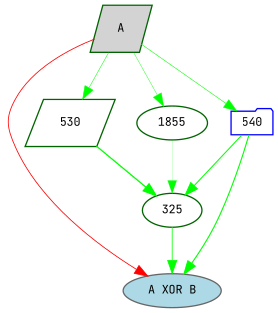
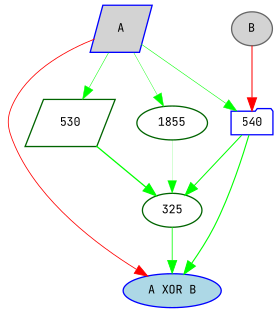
node "A": color darkgreen -> blue
node "B": added
node "A XOR B": color gray40 -> blue
